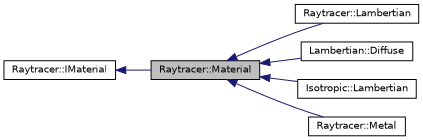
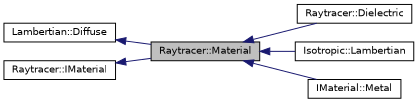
node "Raytracer::Lambertian": label "Raytracer::Lambertian" -> "Raytracer::Dielectric"
edge "Lambertian::Diffuse" -> "Raytracer::Material": reversed
node "Raytracer::Metal": label "Raytracer::Metal" -> "IMaterial::Metal"
